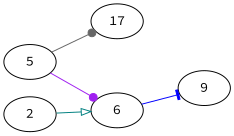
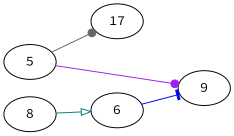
edge "5" -> "6": now "5" -> "9"
node "2": label "2" -> "8"
